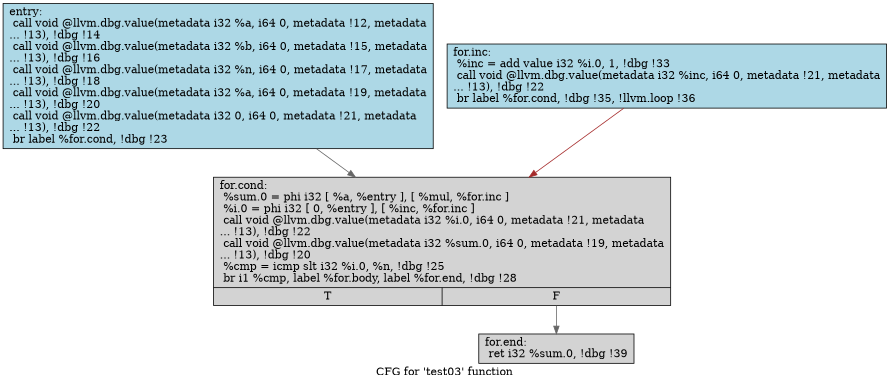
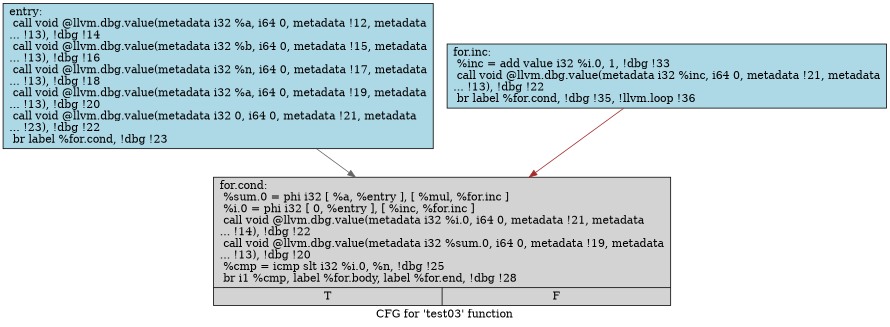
node "entry:": text "... !13), !dbg !22" -> "... !23), !dbg !22"
node "for.cond:": text "... !13), !dbg !22" -> "... !14), !dbg !22"
node "for.end:": removed
